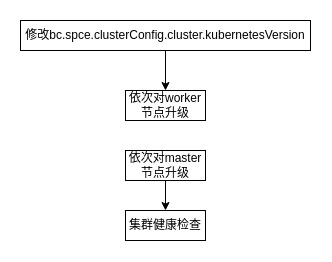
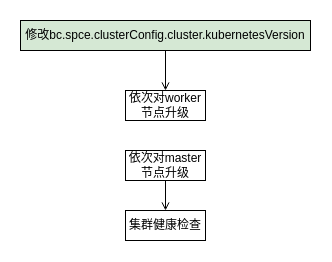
node "修改bc.spce.clusterConfig.cluster.kubernetesVersion": fillcolor #ffffff -> #d5e8d4
edge "修改bc.spce.clusterConfig.cluster.kubernetesVersion" -> "依次对worker节点升级": arrowhead classic -> open
edge "依次对master节点升级" -> "集群健康检查": arrowhead classic -> open
